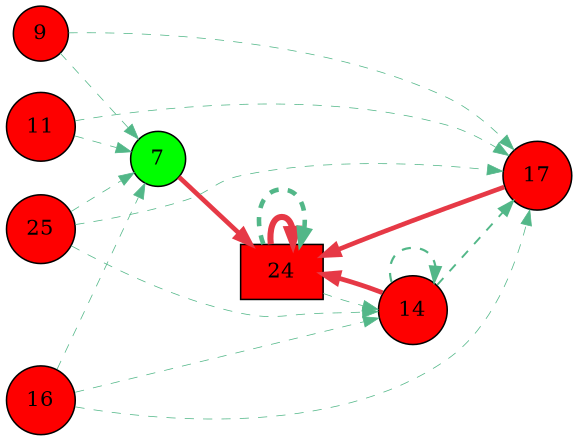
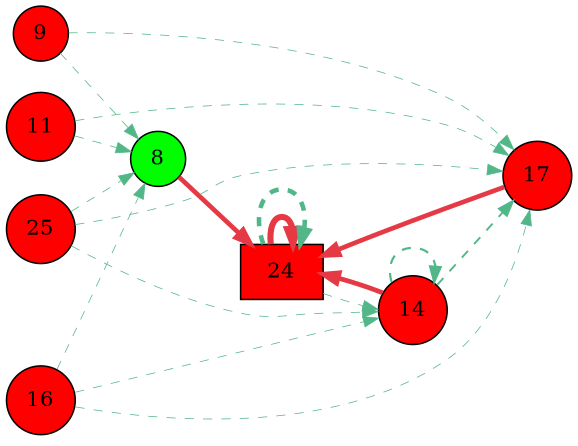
node "7": label "7" -> "8"
